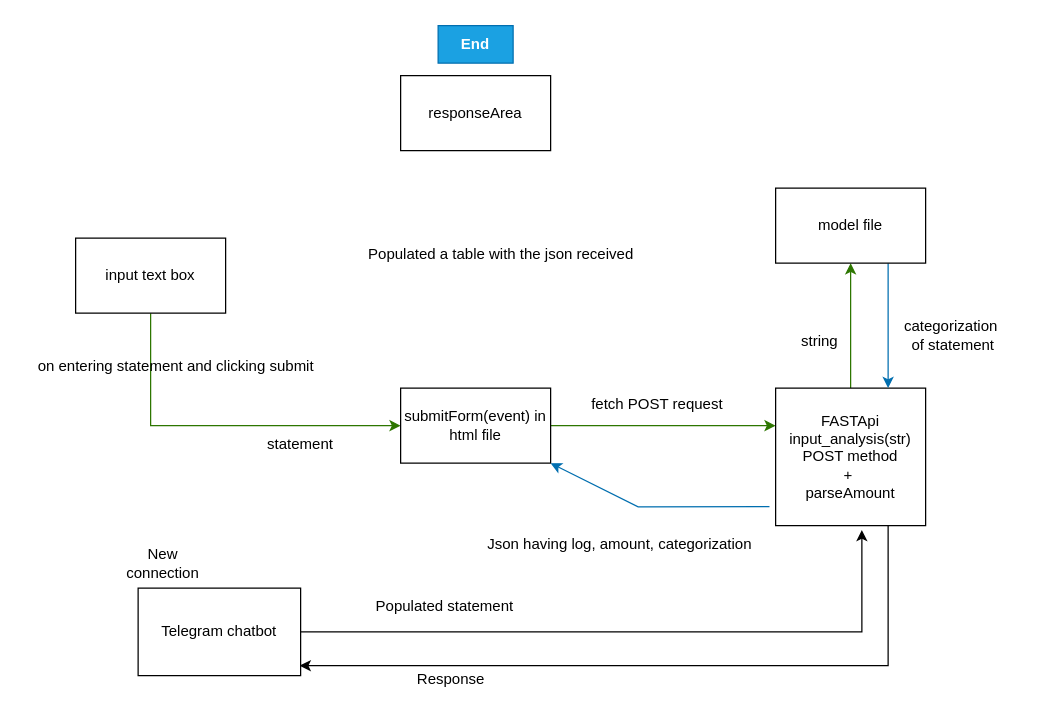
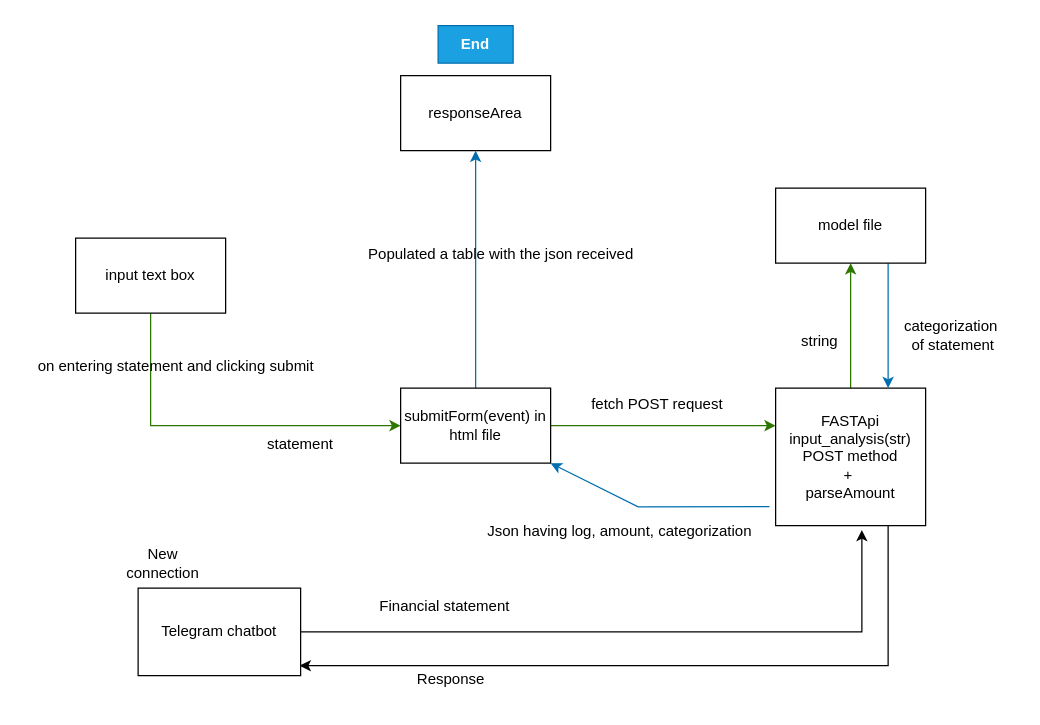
edge "submitForm(event) in html file" -> "responseArea": added
node "Json having log, amount, categorization": moved (619, 544) -> (619, 532)
node "Populated statement": label "Populated statement" -> "Financial statement"
